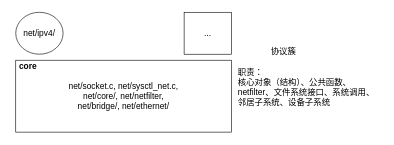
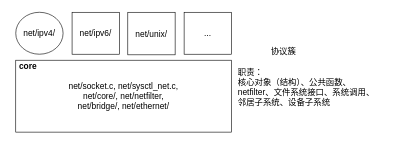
node "net/ipv6/": added
node "net/unix/": added
